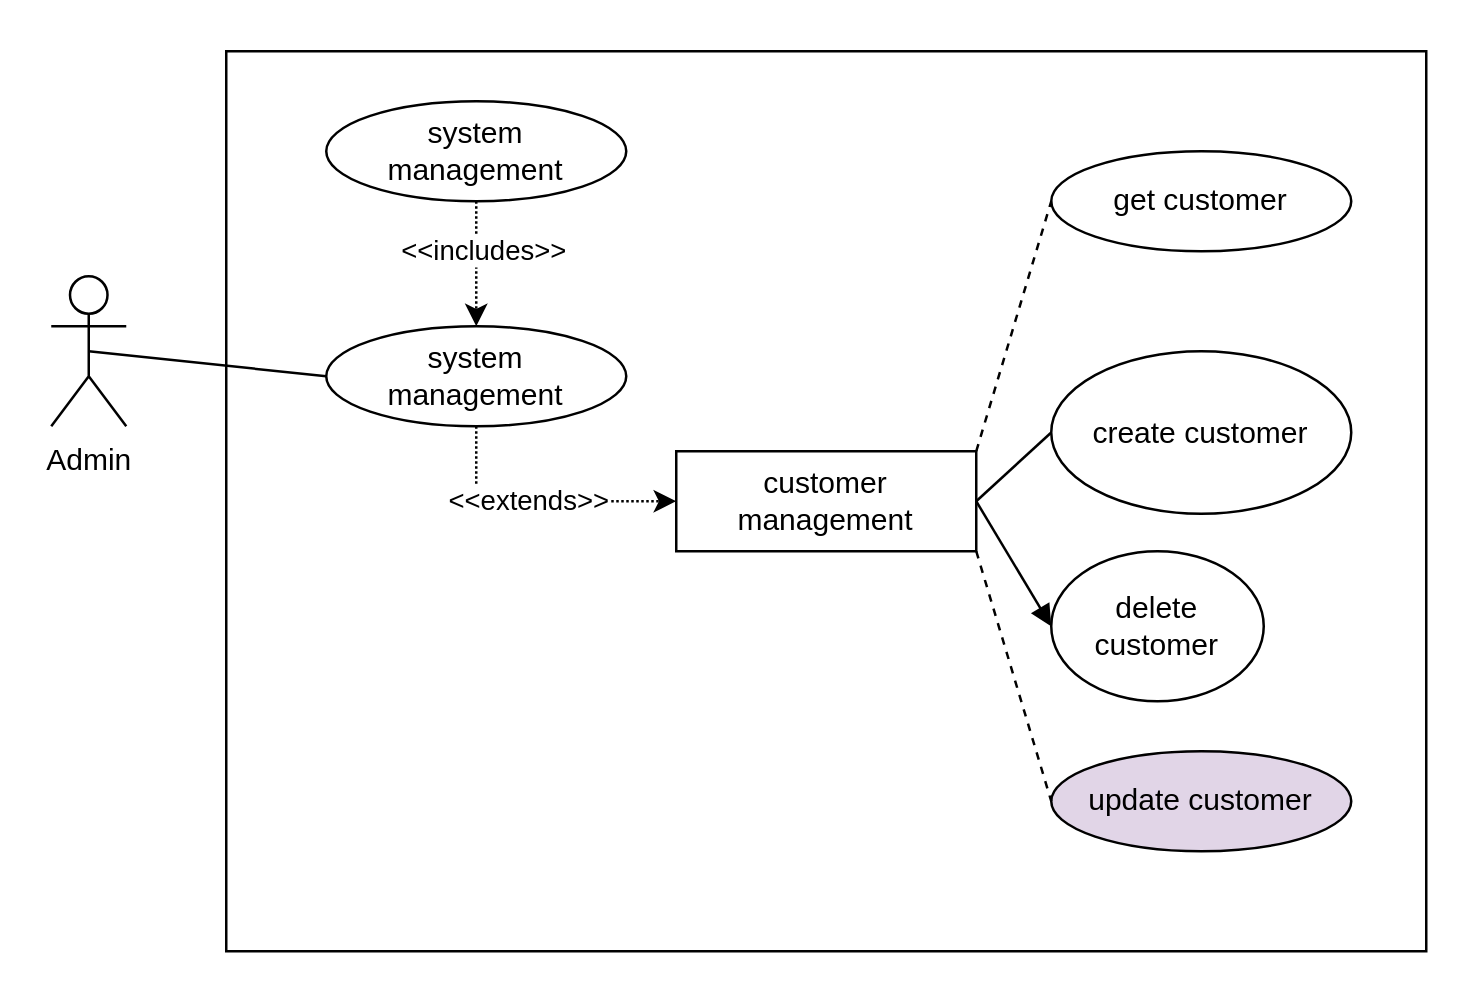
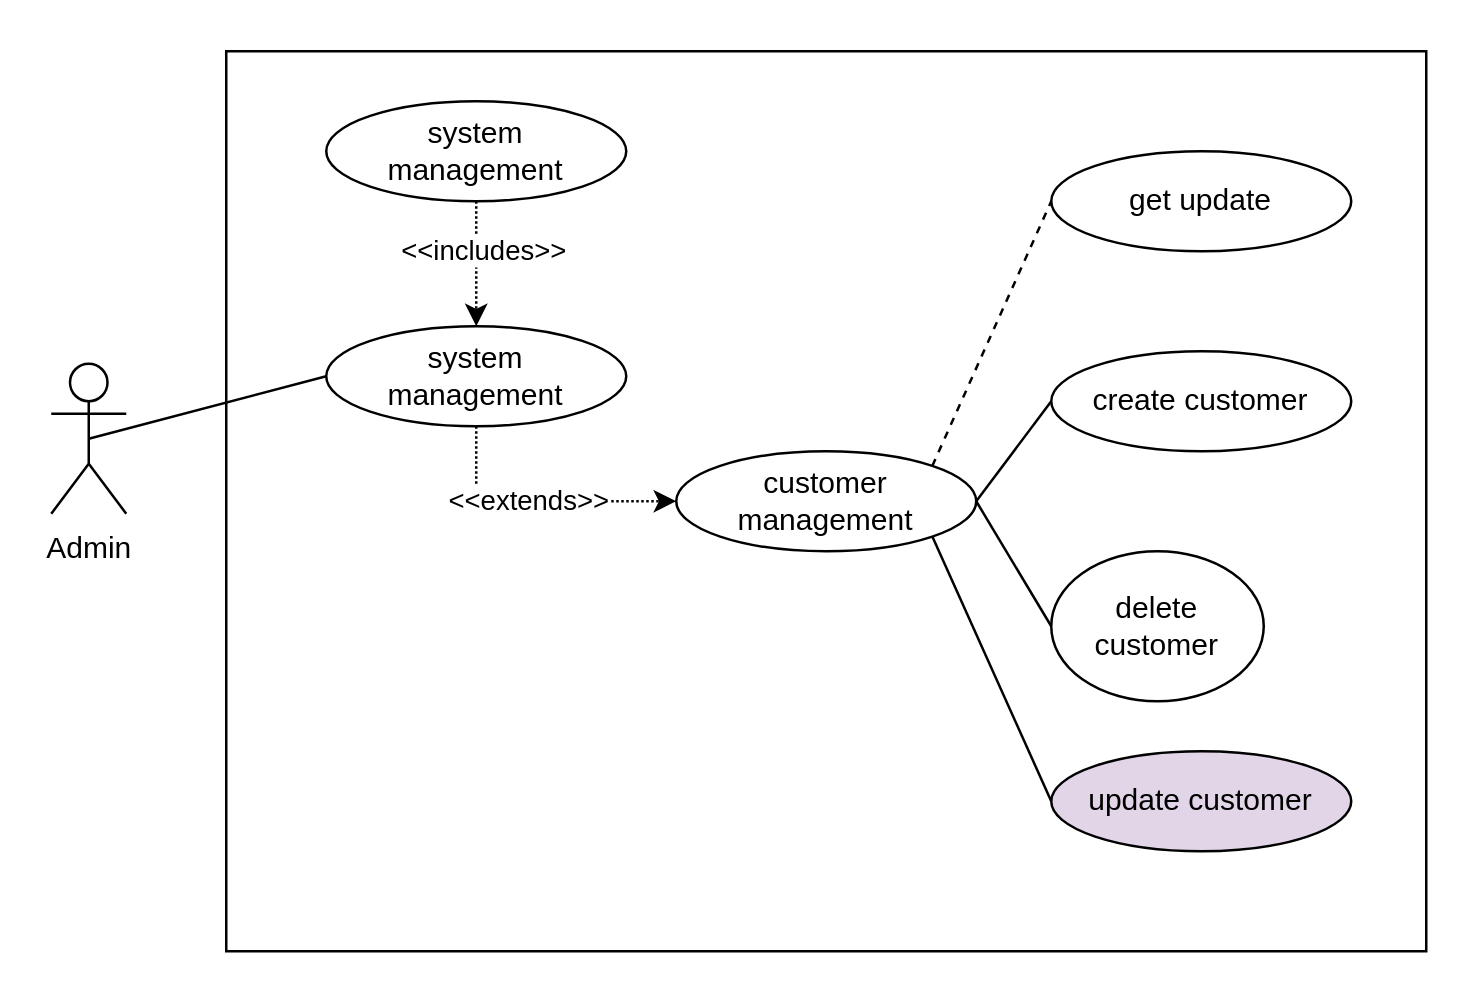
node "get customer": label "get customer" -> "get update"
node "Admin": moved (89, 351) -> (89, 439)
node "create customer": size 300x163 -> 300x100
node "customer management": shape rectangle -> ellipse
edge "customer management" -> "delete customer": arrowhead block -> none
edge "customer management" -- "update customer": style dashed -> solid
